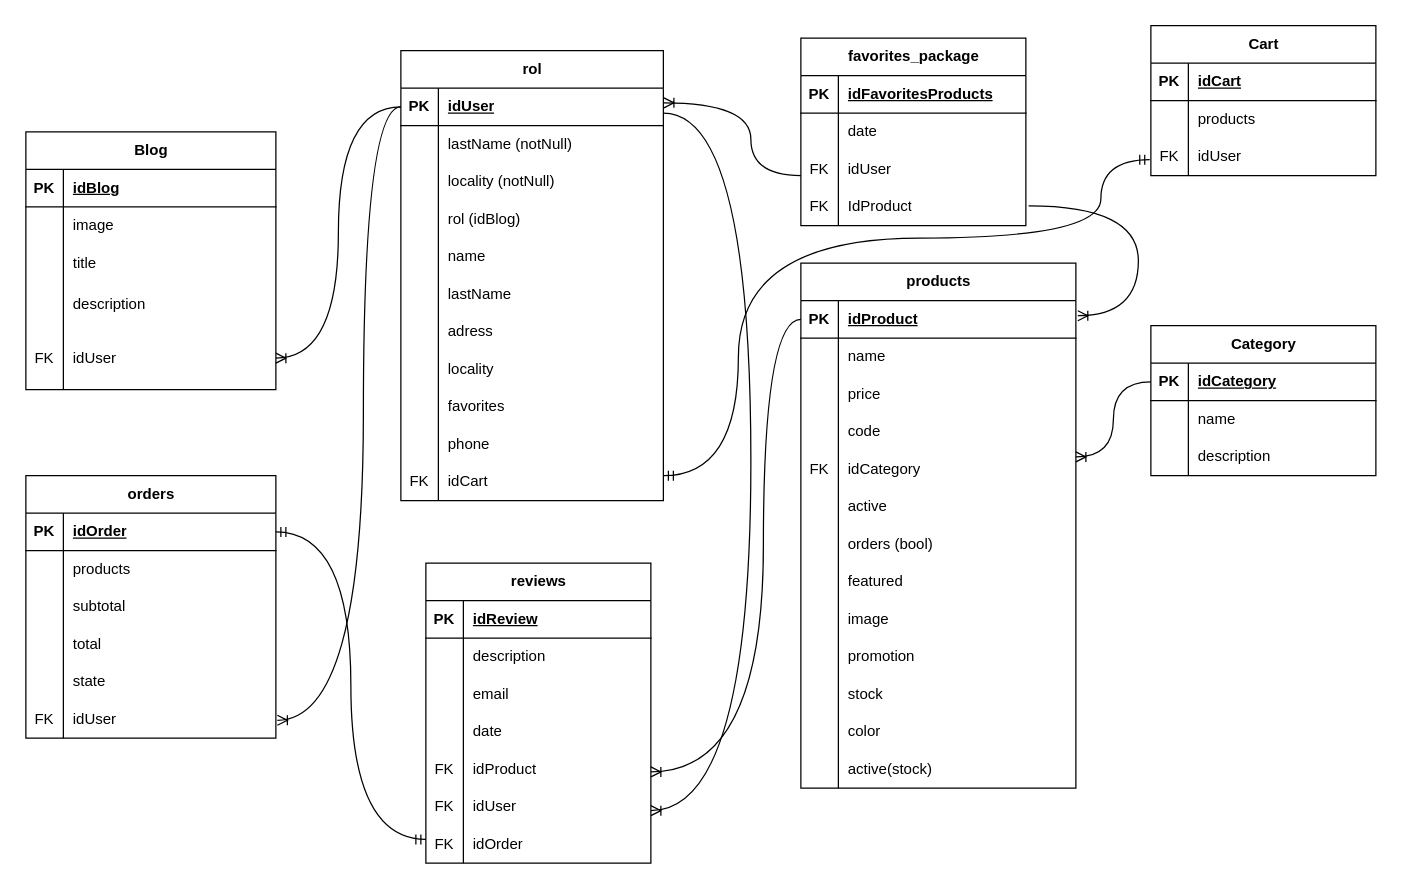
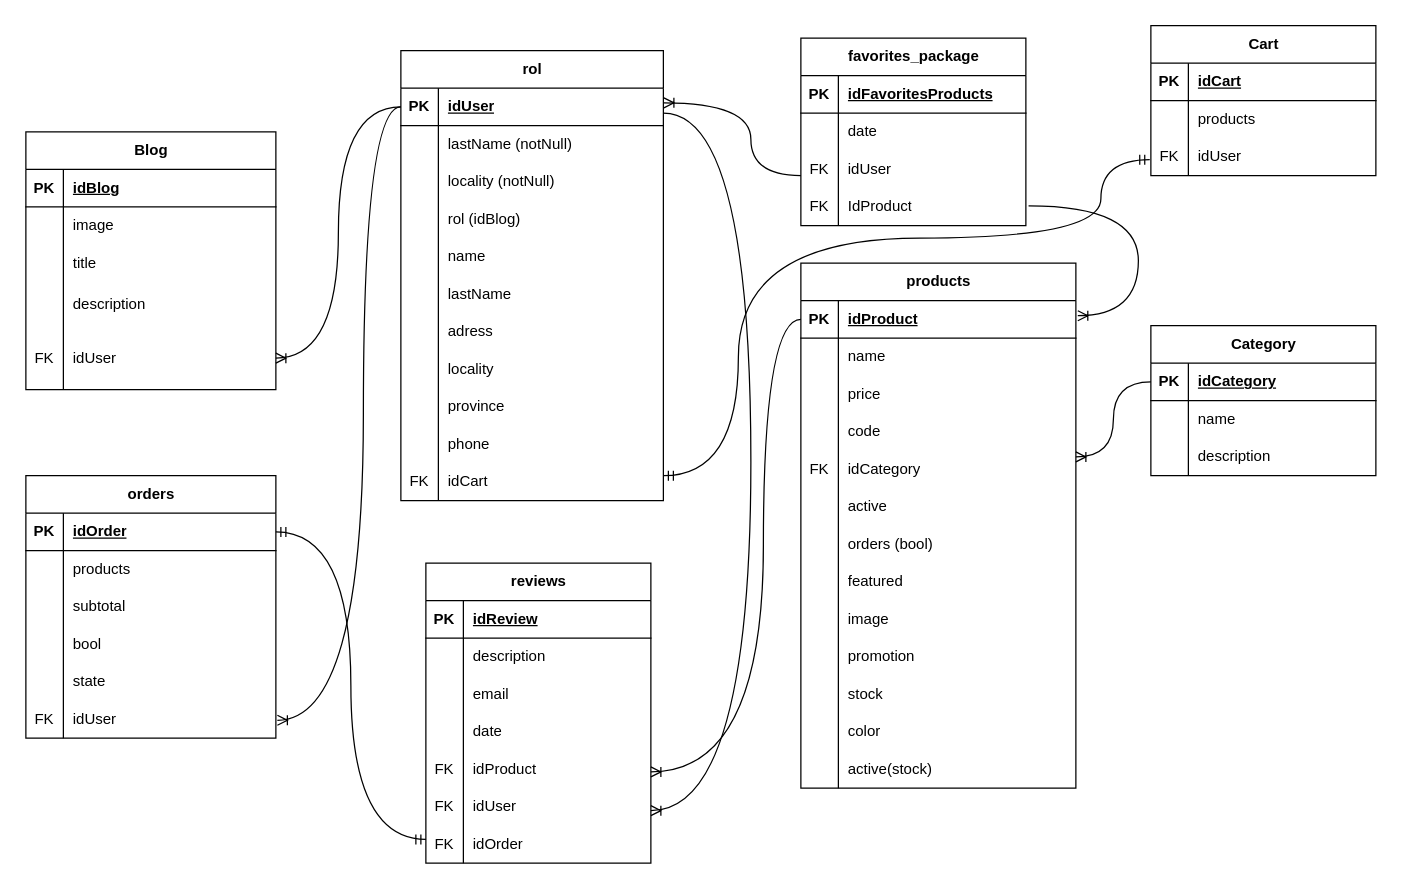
node "favorites": label "favorites" -> "province"
node "total": label "total" -> "bool"
